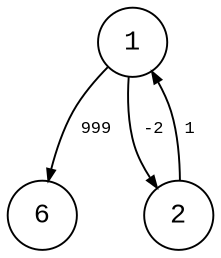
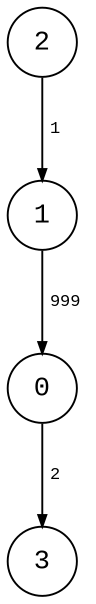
edge "1" -> "2": removed, label "-2"
node "6": label "6" -> "0"
node "3": added
